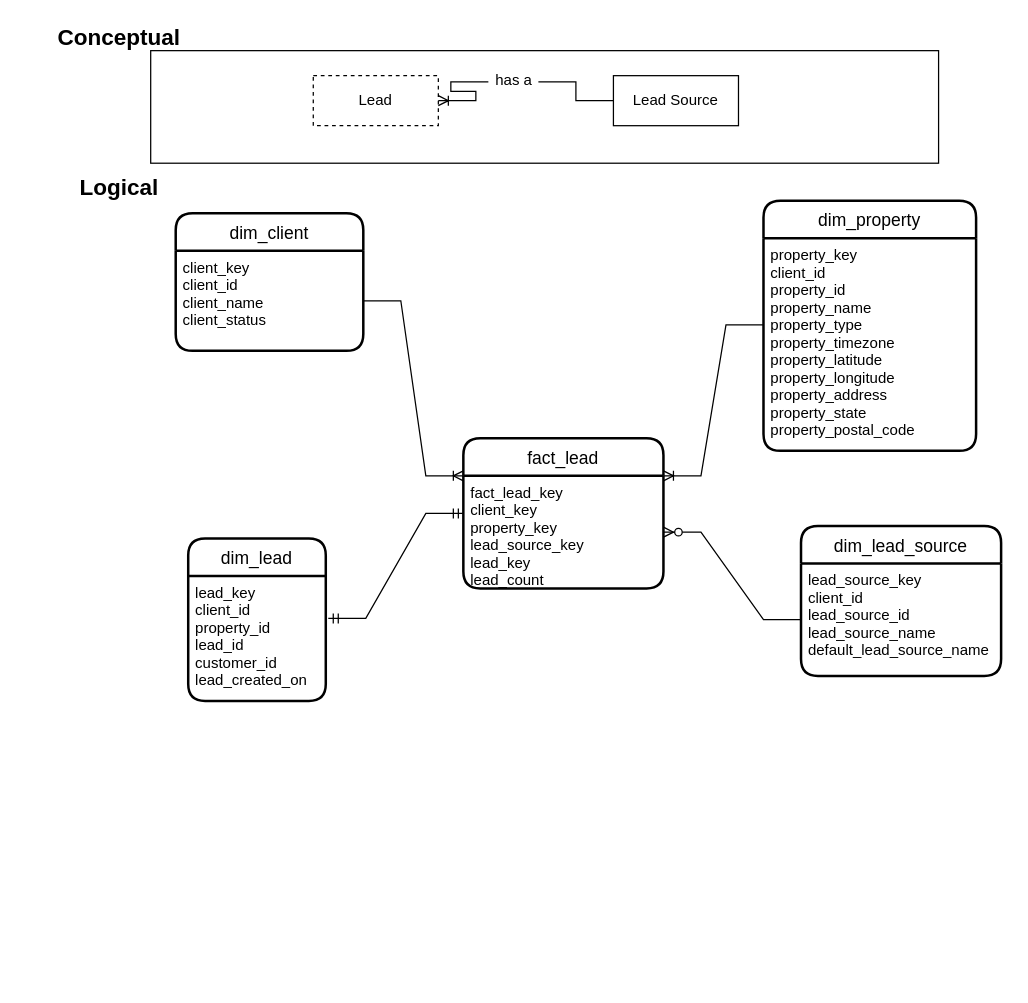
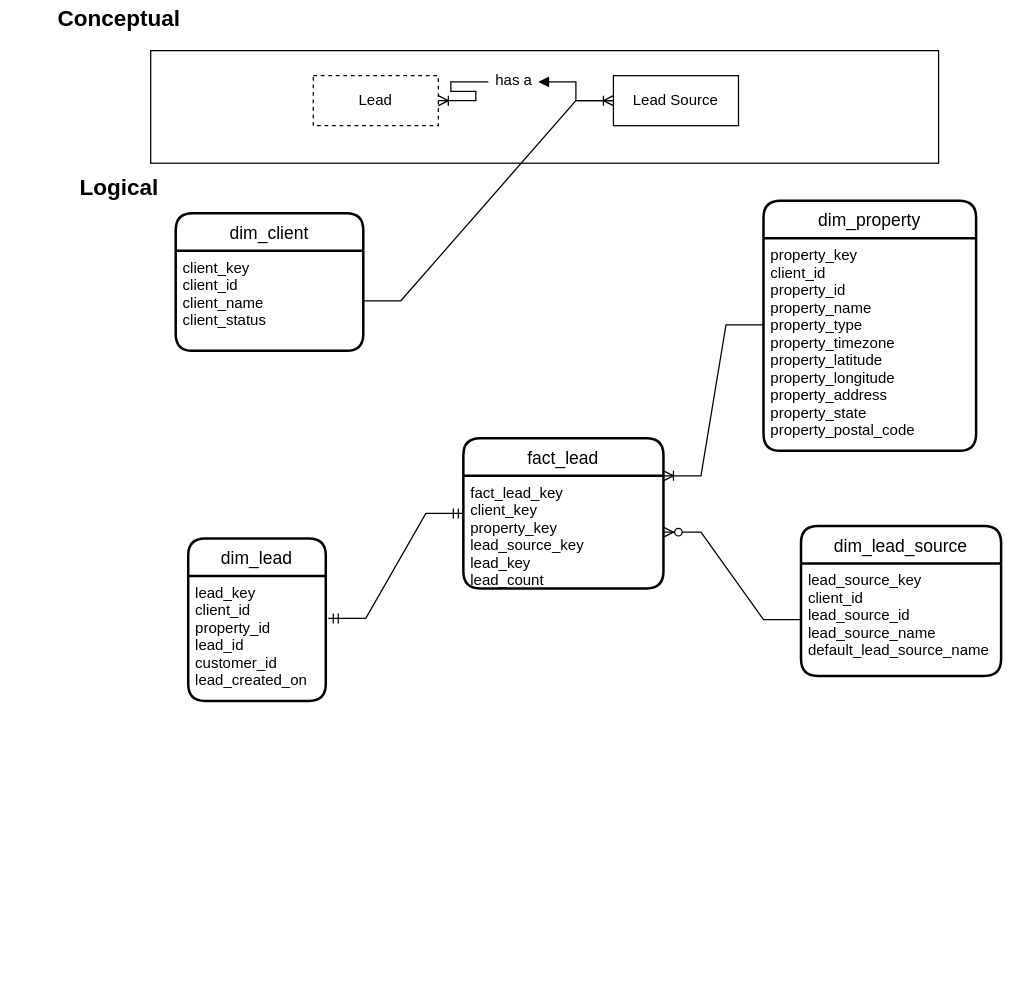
node "Conceptual": moved (119, 38) -> (119, 19)
edge "has a" -- "Lead Source": arrowhead none -> block
edge "client_key client_id client_name client_status" -> "fact_lead": now "client_key client_id client_name client_status" -> "Lead Source"
